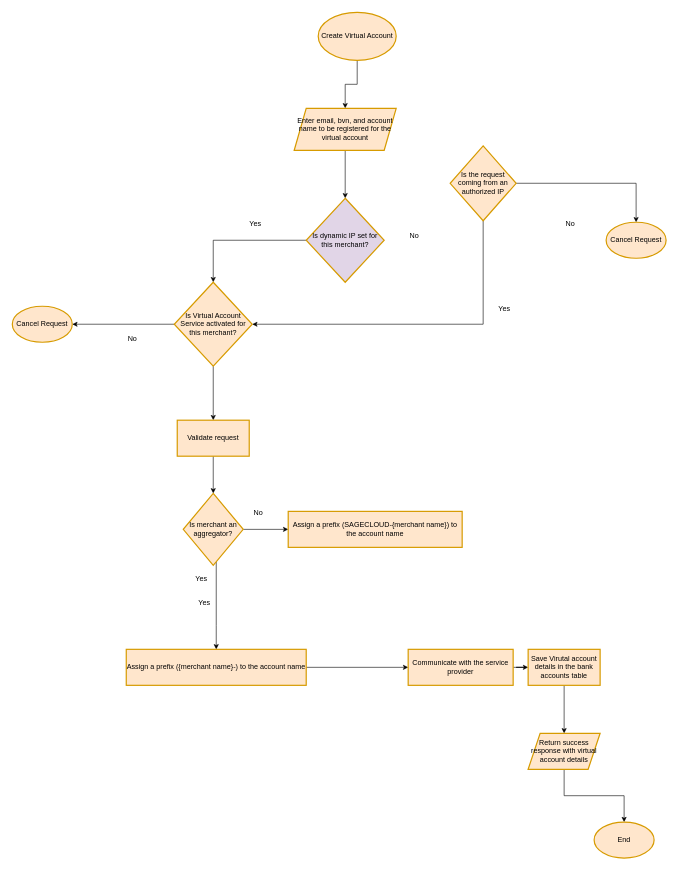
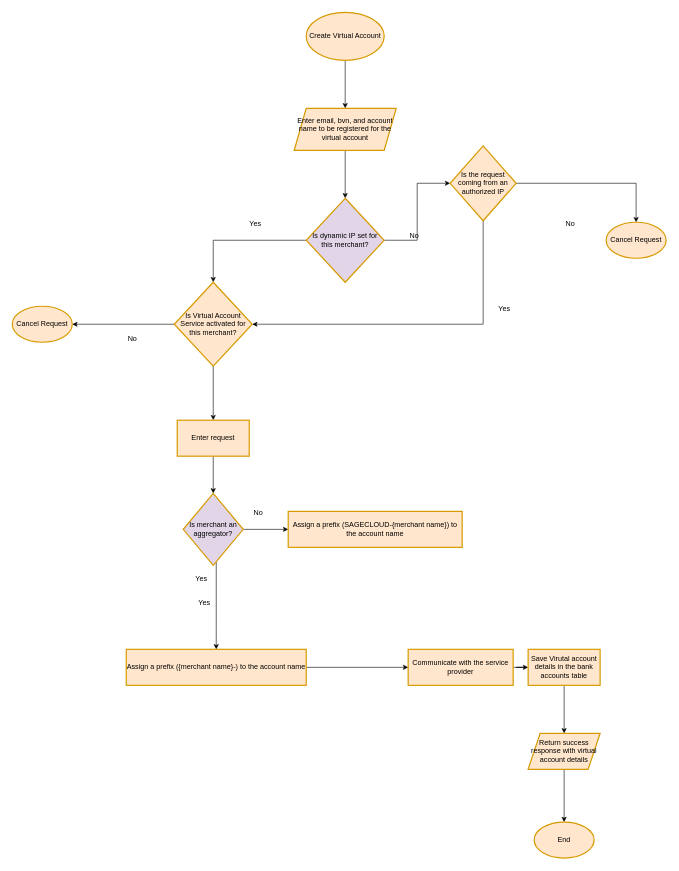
node "Create Virtual Account": moved (357, 36) -> (345, 36)
edge "Is dynamic IP set for this merchant?" -> "Is the request coming from an authorized IP": added
node "Validate request": label "Validate request" -> "Enter request"
node "Is merchant an aggregator?": fillcolor #ffe6cc -> #e1d5e7
node "End": moved (624, 840) -> (564, 840)
